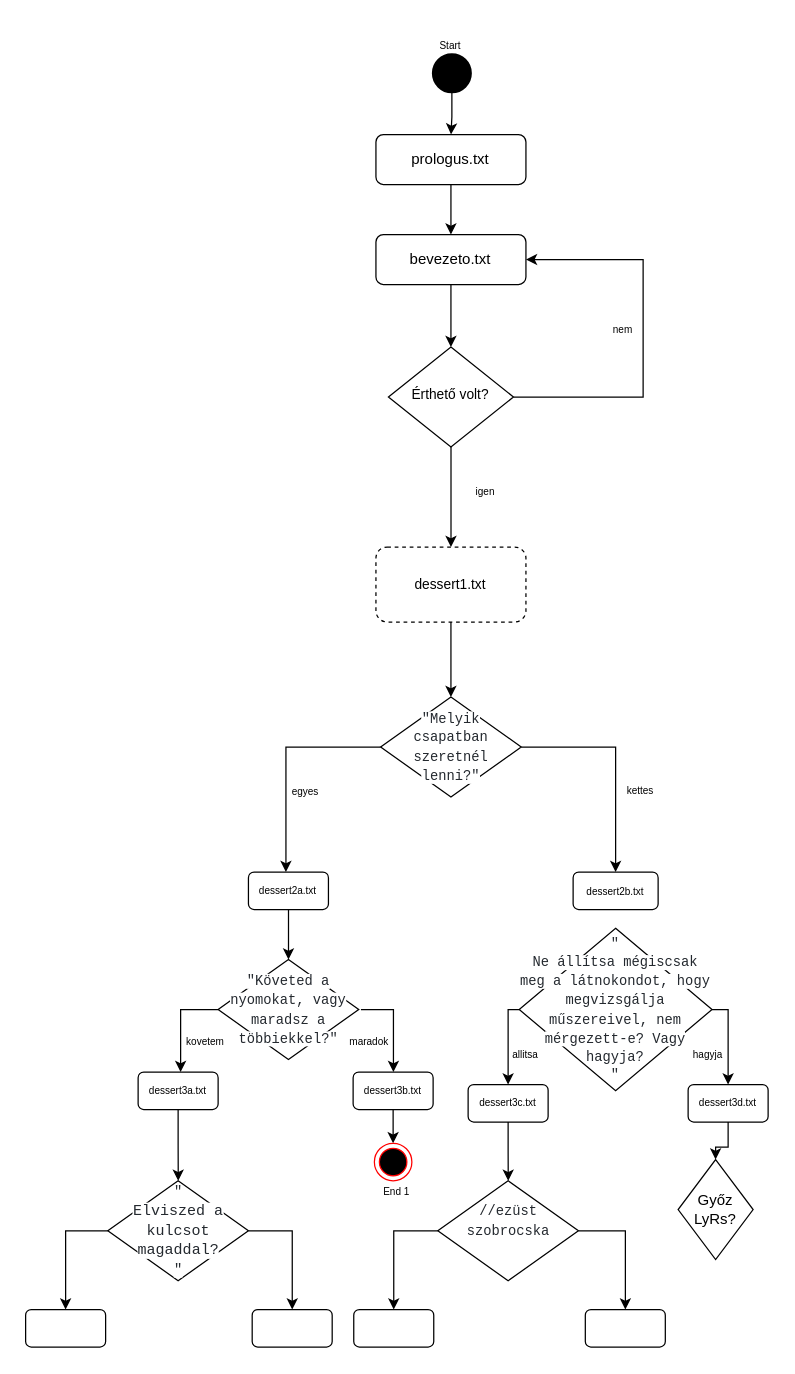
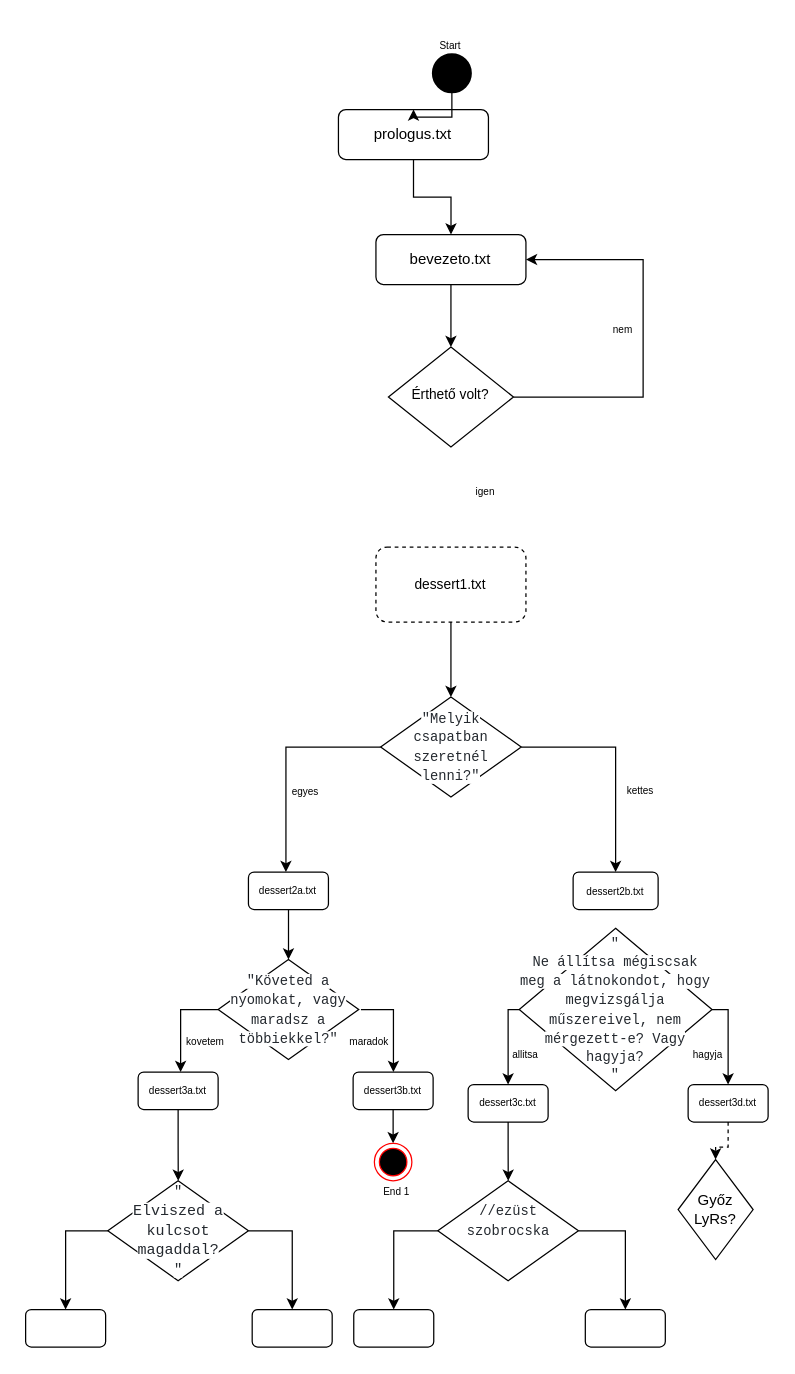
node "prologus.txt": moved (451, 159) -> (413, 134)
edge "Érthető volt?" -> "dessert1.txt": removed
edge "dessert3d.txt" -> "Győz LyRs?": style solid -> dashed
